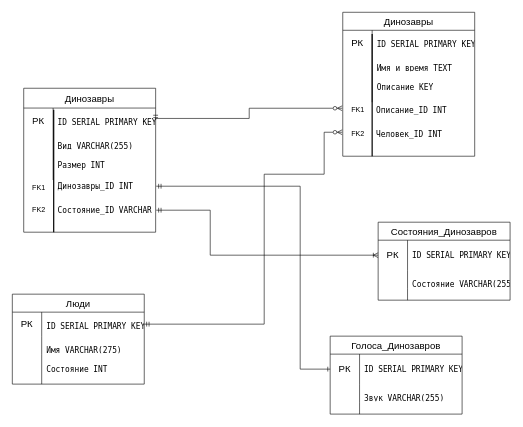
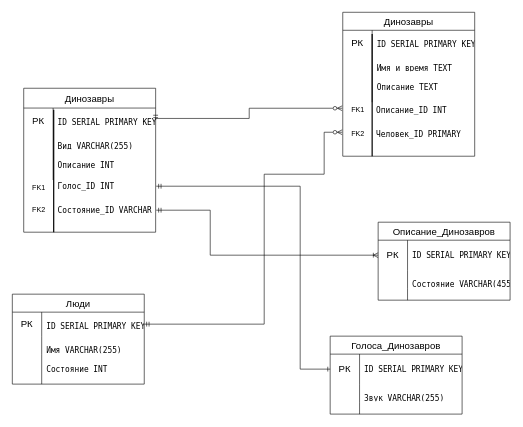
node "Описание KEY": label "Описание KEY" -> "Описание TEXT"
node "Человек_ID INT": label "Человек_ID INT" -> "Человек_ID PRIMARY"
node "Размер INT": label "Размер INT" -> "Описание INT"
node "Динозавры_ID INT": label "Динозавры_ID INT" -> "Голос_ID INT"
node "Состояния_Динозавров": label "Состояния_Динозавров" -> "Описание_Динозавров"
node "Состояние VARCHAR(255)": label "Состояние VARCHAR(255)" -> "Состояние VARCHAR(455)"
node "Имя VARCHAR(275)": label "Имя VARCHAR(275)" -> "Имя VARCHAR(255)"
